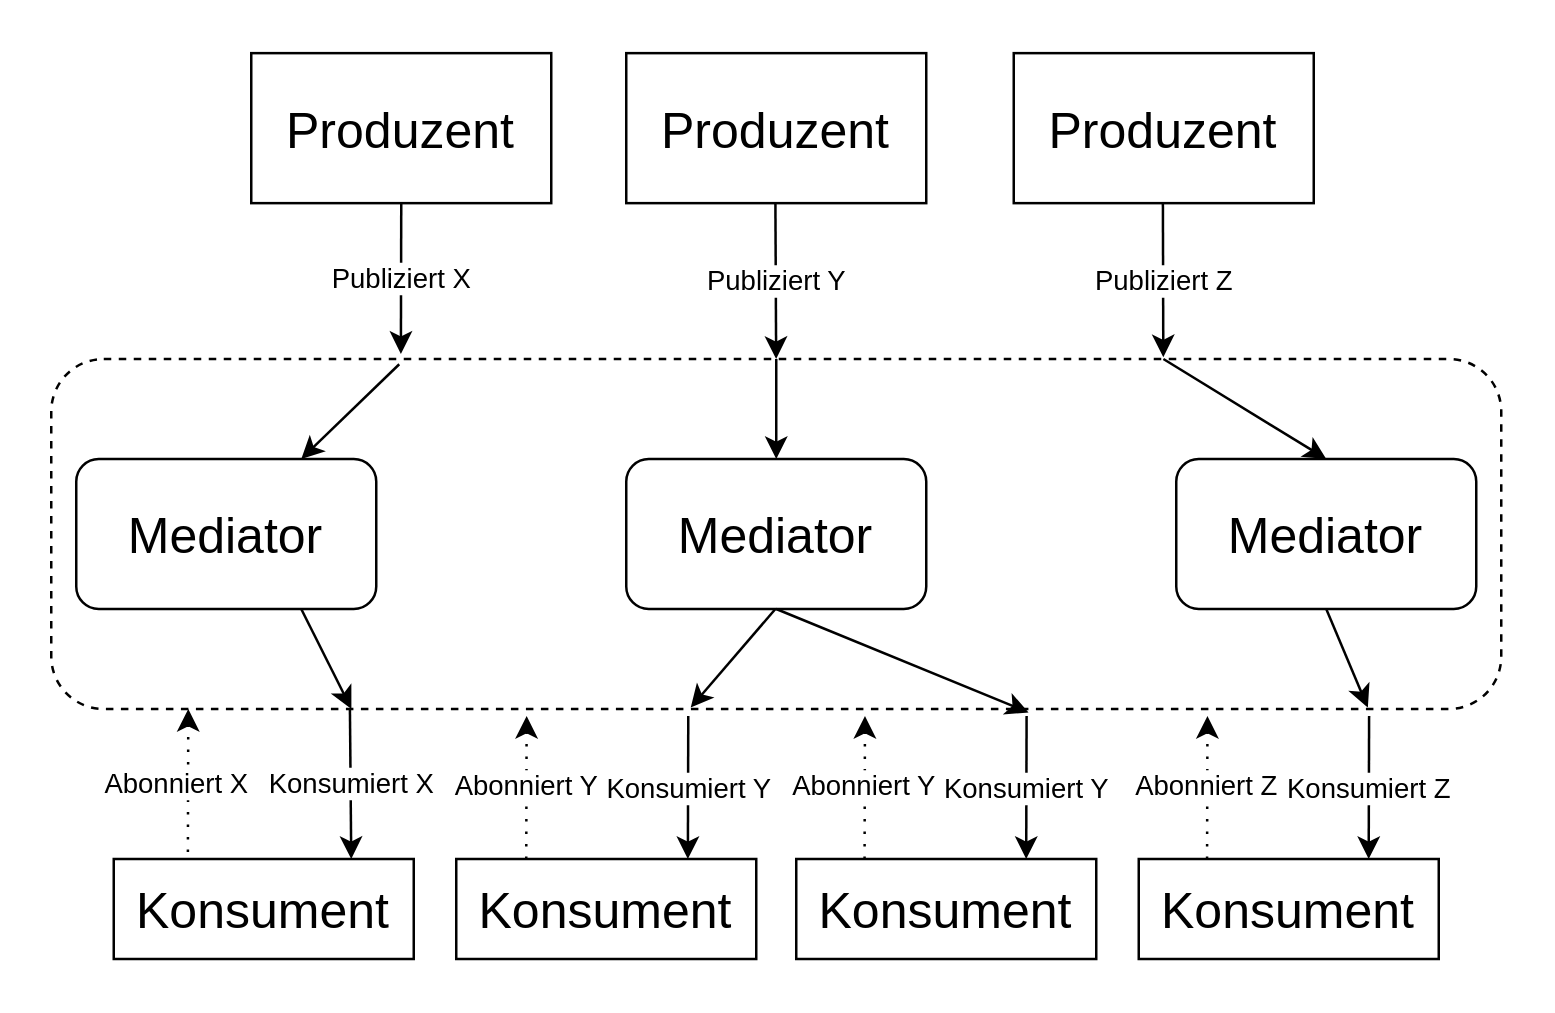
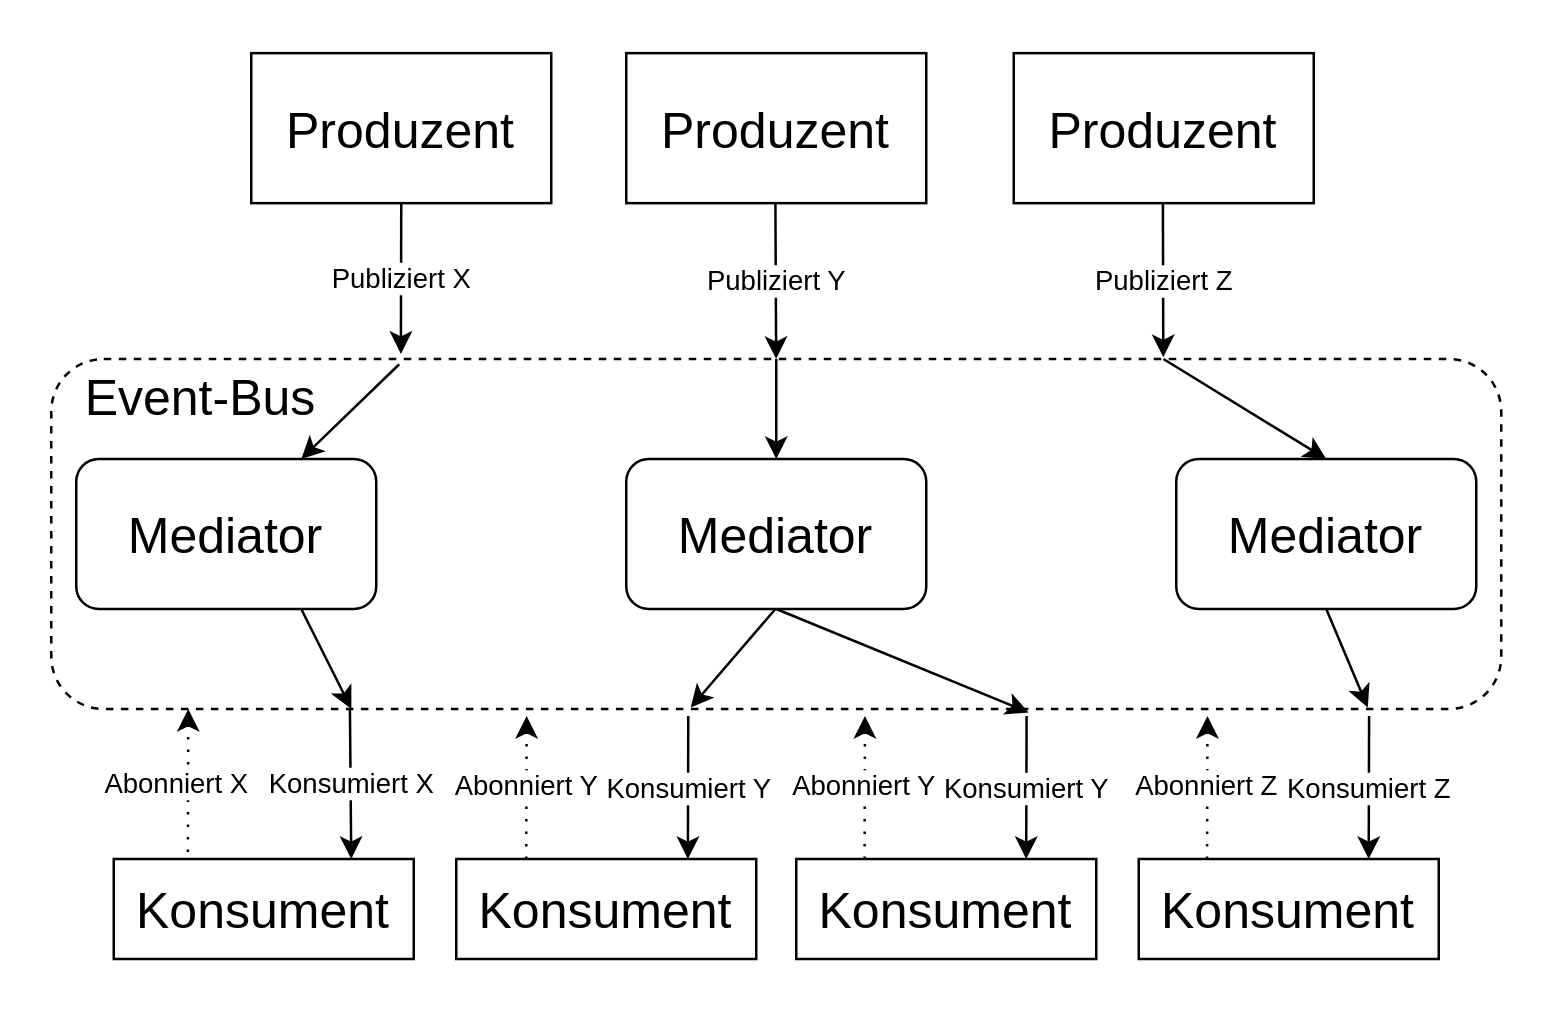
node "Event-Bus": added
